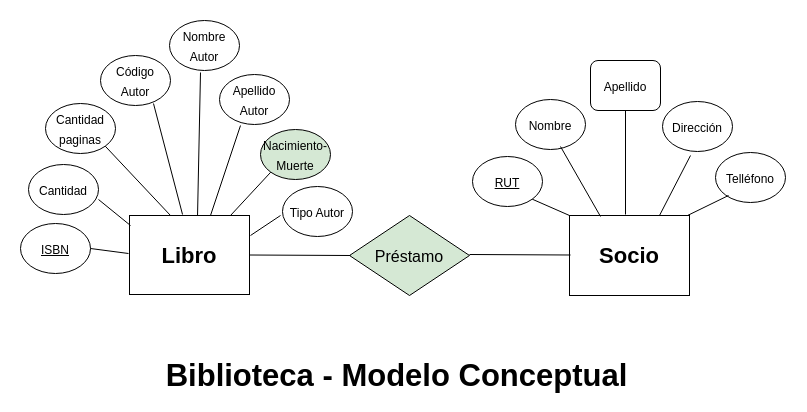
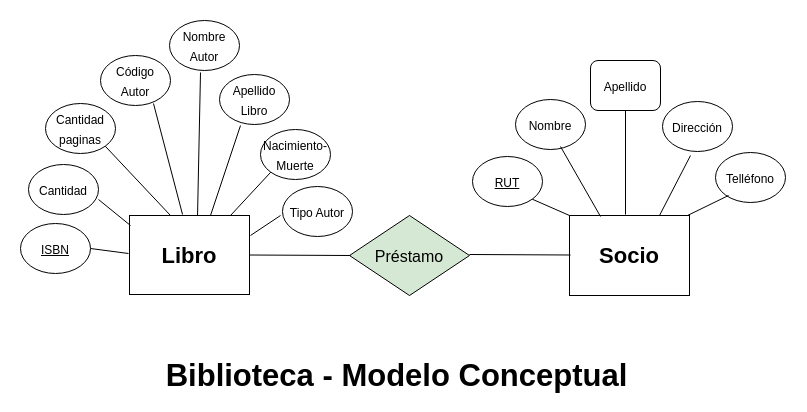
node "Apellido Autor": label "Apellido Autor" -> "Apellido Libro"
node "Nacimiento-Muerte": fillcolor #d5e8d4 -> #ffffff
